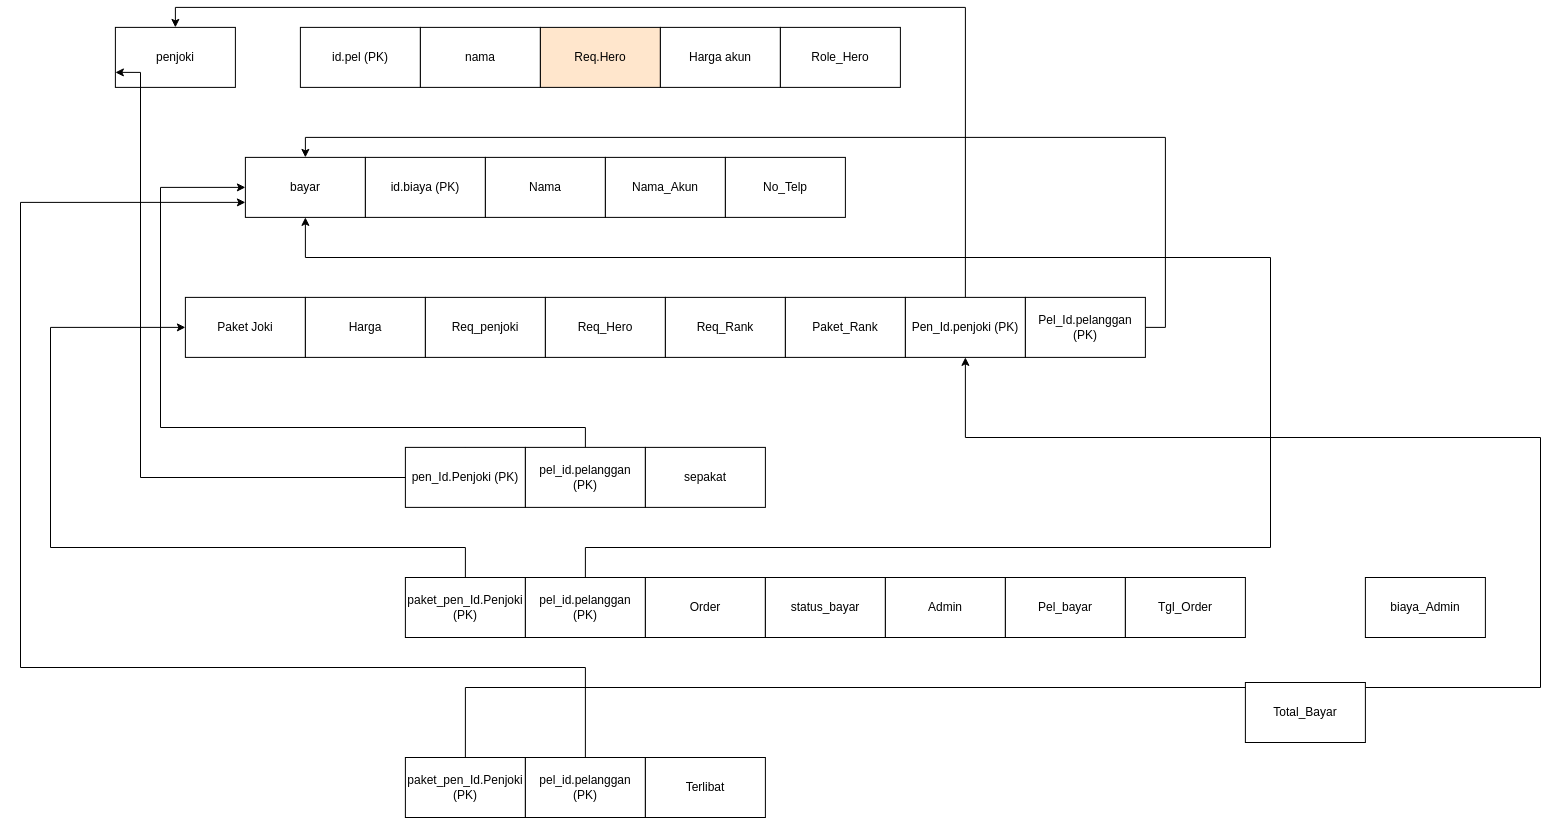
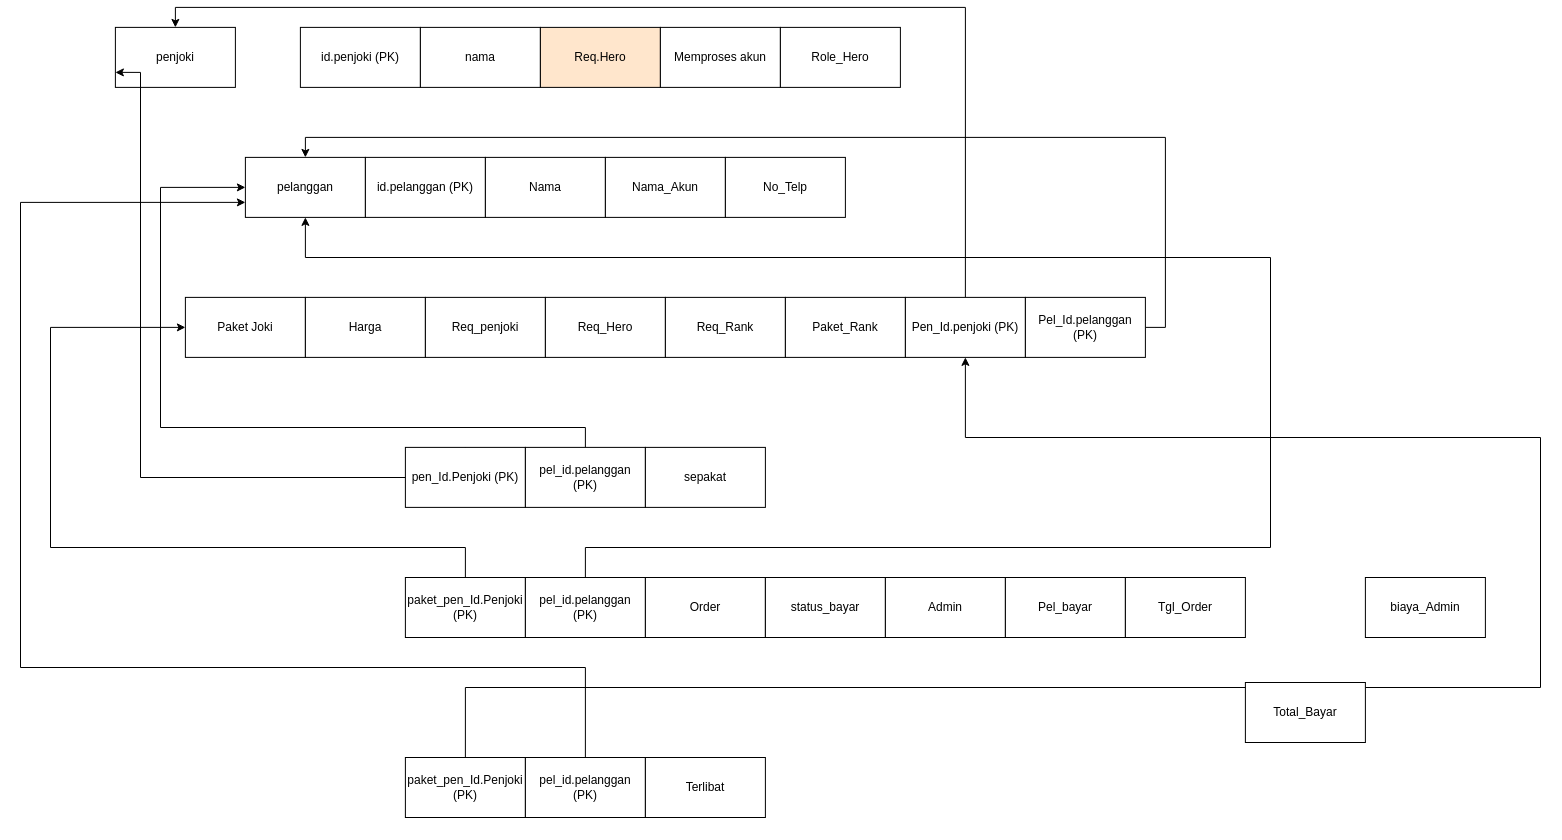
node "id.pel (PK)": label "id.pel (PK)" -> "id.penjoki (PK)"
node "Harga akun": label "Harga akun" -> "Memproses akun"
node "bayar": label "bayar" -> "pelanggan"
node "id.biaya (PK)": label "id.biaya (PK)" -> "id.pelanggan (PK)"
